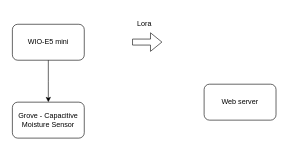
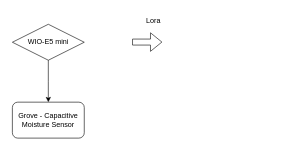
node "Lora": moved (144, 24) -> (153, 21)
node "WIO-E5 mini": shape rounded rectangle -> diamond
node "Web server": removed
